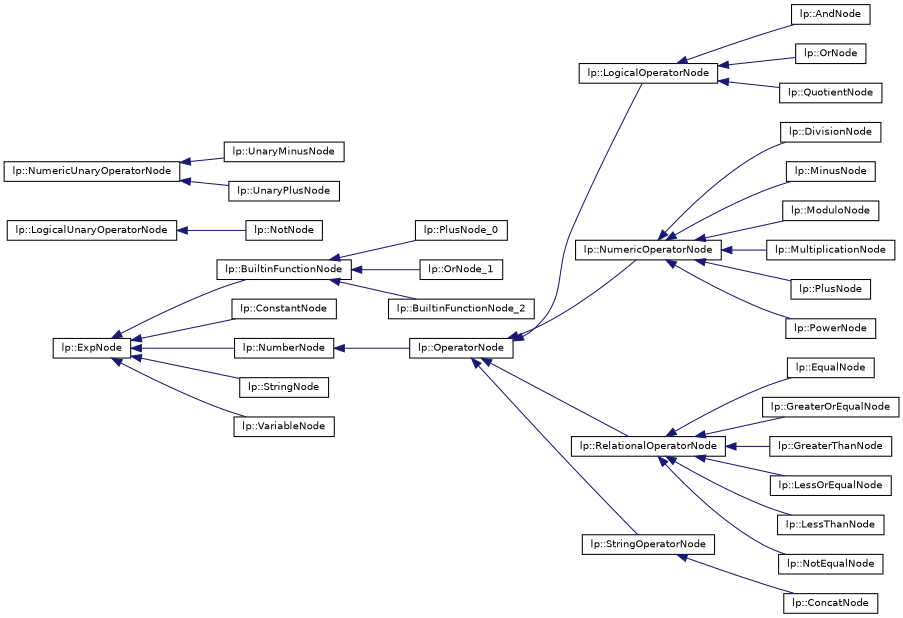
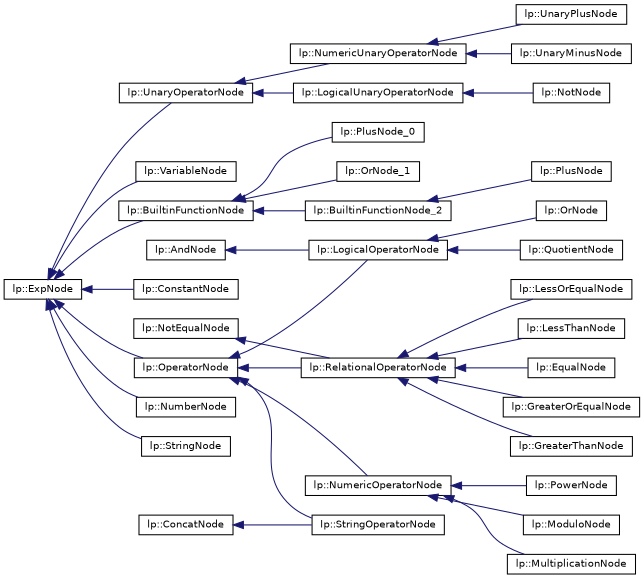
edge "lp::AndNode" -> "lp::LogicalOperatorNode": reversed
node "lp::UnaryOperatorNode": added
node "lp::DivisionNode": removed
node "lp::MinusNode": removed
edge "lp::PlusNode" -> "lp::NumericOperatorNode": now "lp::PlusNode" -> "lp::BuiltinFunctionNode_2"
edge "lp::OperatorNode" -> "lp::NumberNode": now "lp::OperatorNode" -> "lp::ExpNode"
edge "lp::NotEqualNode" -> "lp::RelationalOperatorNode": reversed
edge "lp::ConcatNode" -> "lp::StringOperatorNode": reversed
